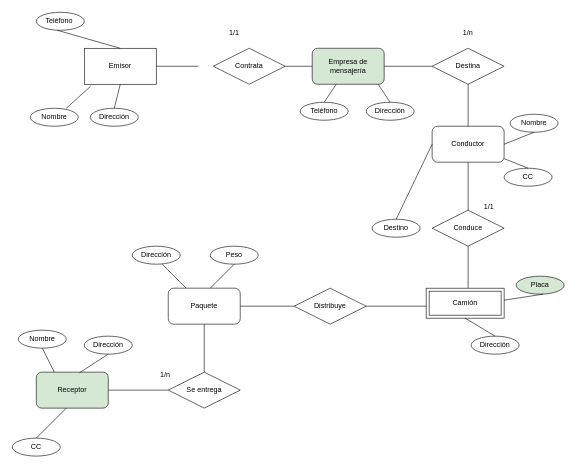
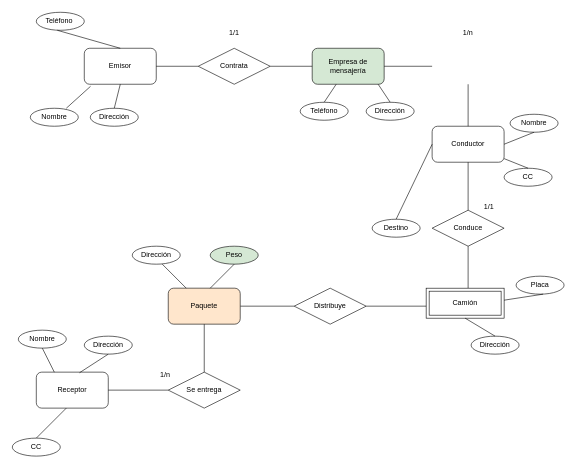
node "Emisor": shape rectangle -> rounded rectangle
node "Contrata": moved (249, 66) -> (234, 66)
node "Destina": removed
node "Peso": fillcolor #ffffff -> #d5e8d4
node "Placa": fillcolor #d5e8d4 -> #ffffff
node "Paquete": fillcolor #ffffff -> #ffe6cc
node "Receptor": fillcolor #d5e8d4 -> #ffffff
